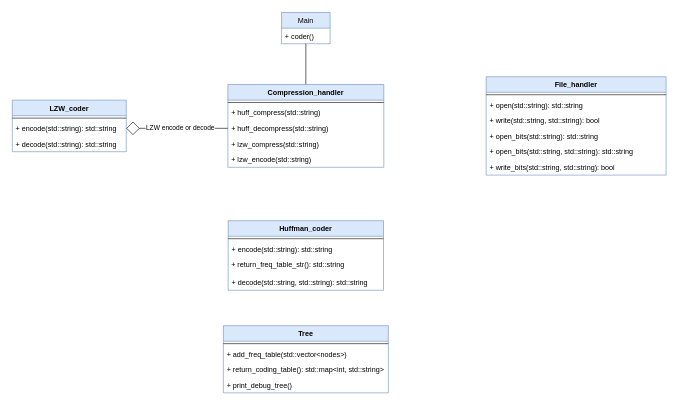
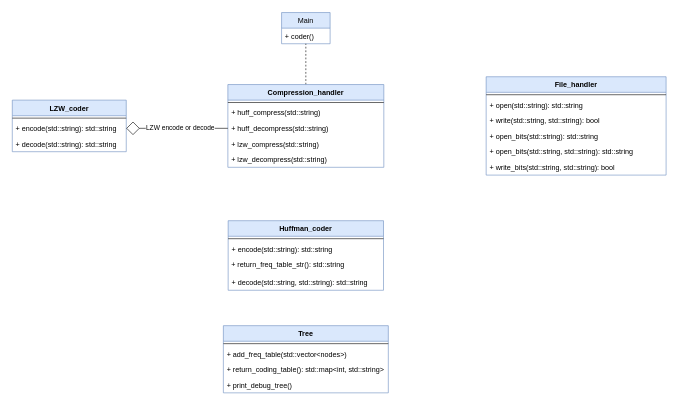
edge "Main" -- "Compression_handler": style solid -> dashed
node "+ lzw_encode(std::string)": label "+ lzw_encode(std::string)" -> "+ lzw_decompress(std::string)"
